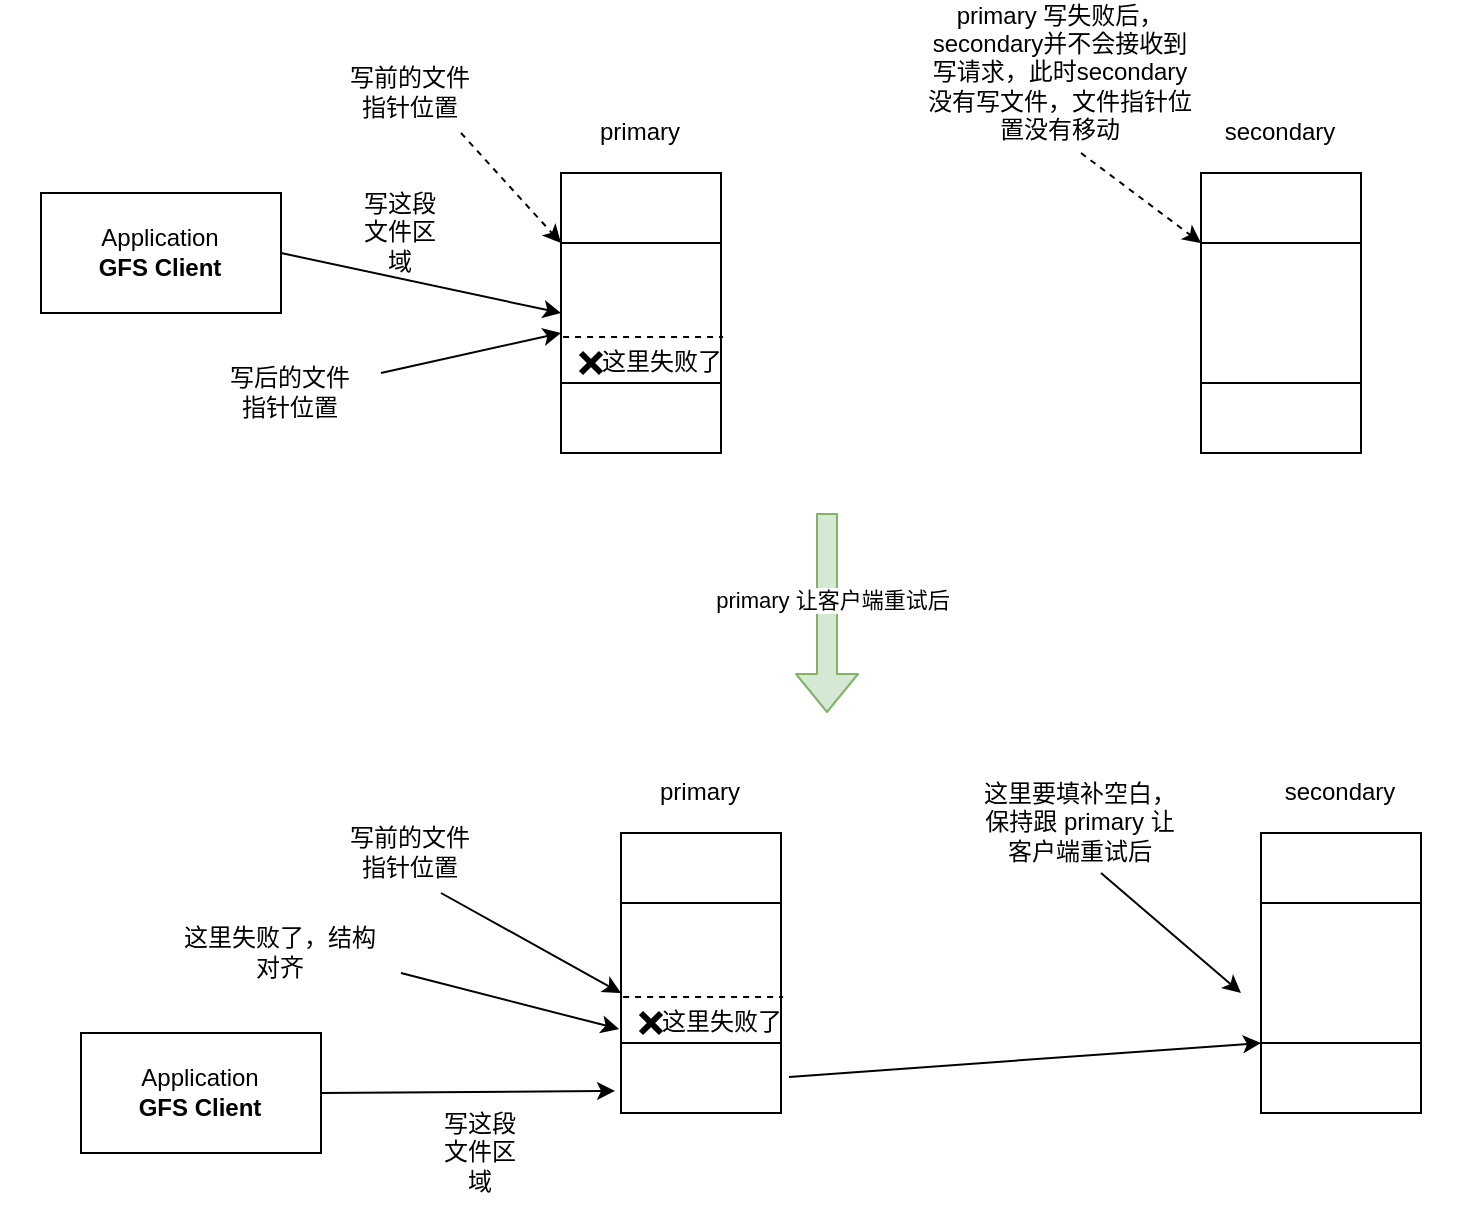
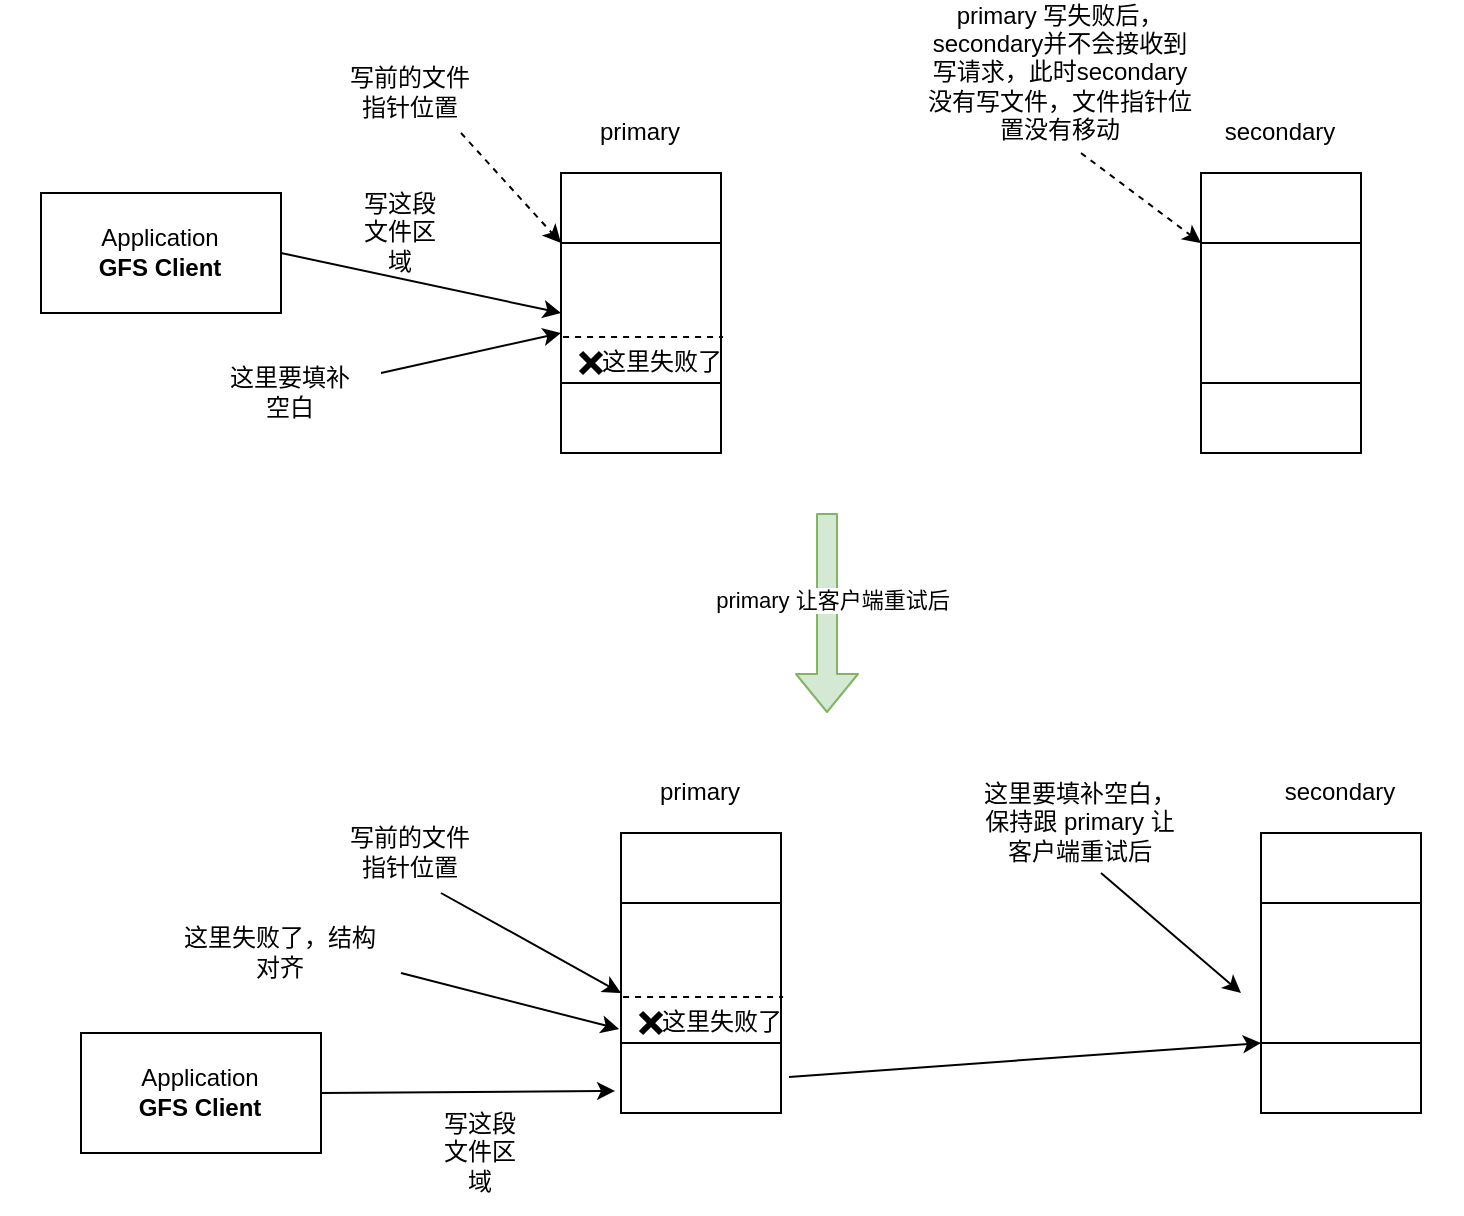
node "写后的文件指针位置": label "写后的文件指针位置" -> "这里要填补空白"
